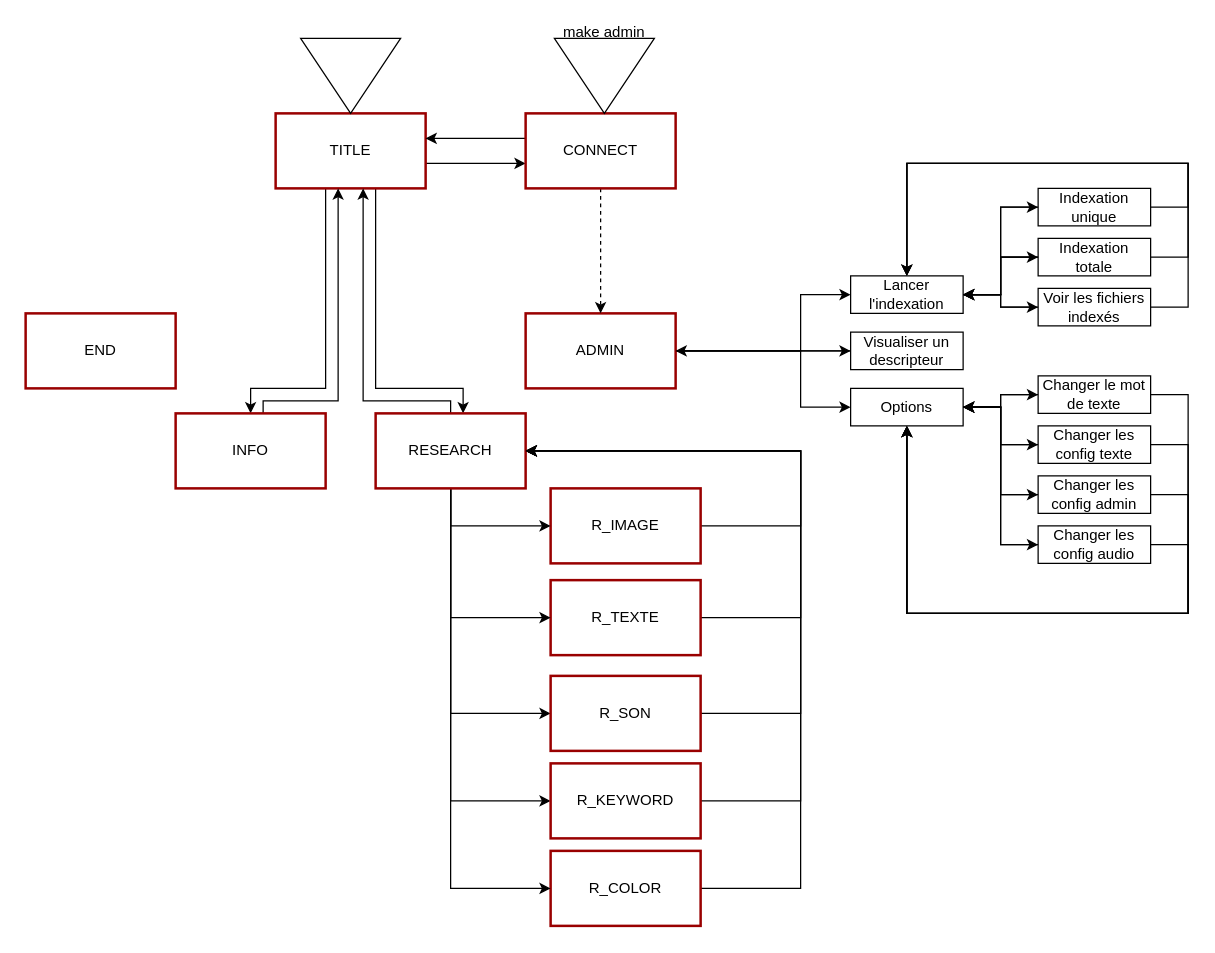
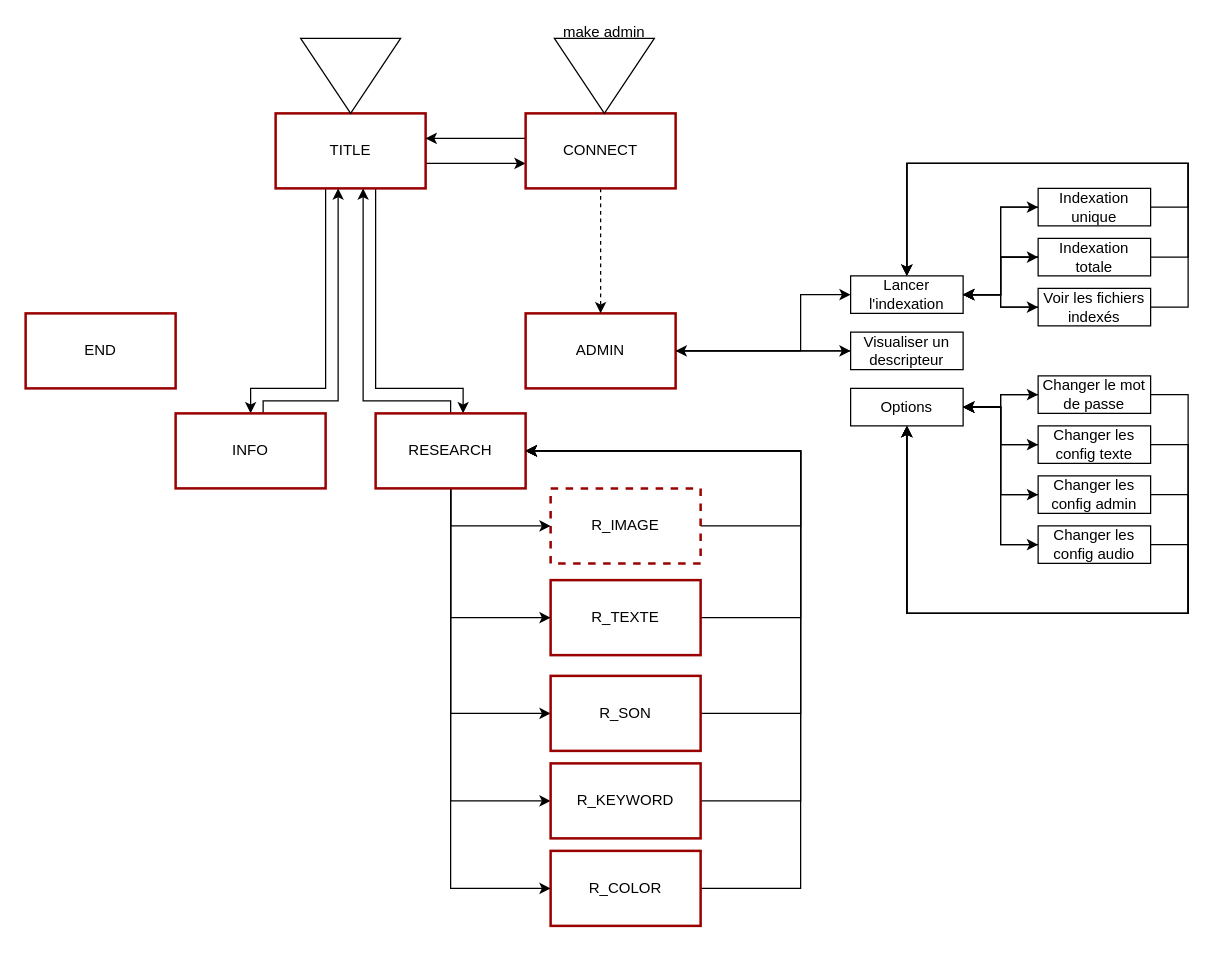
node "Changer le mot de texte": label "Changer le mot de texte" -> "Changer le mot de passe"
edge "ADMIN" -> "Options": removed
node "R_IMAGE": style solid -> dashed
